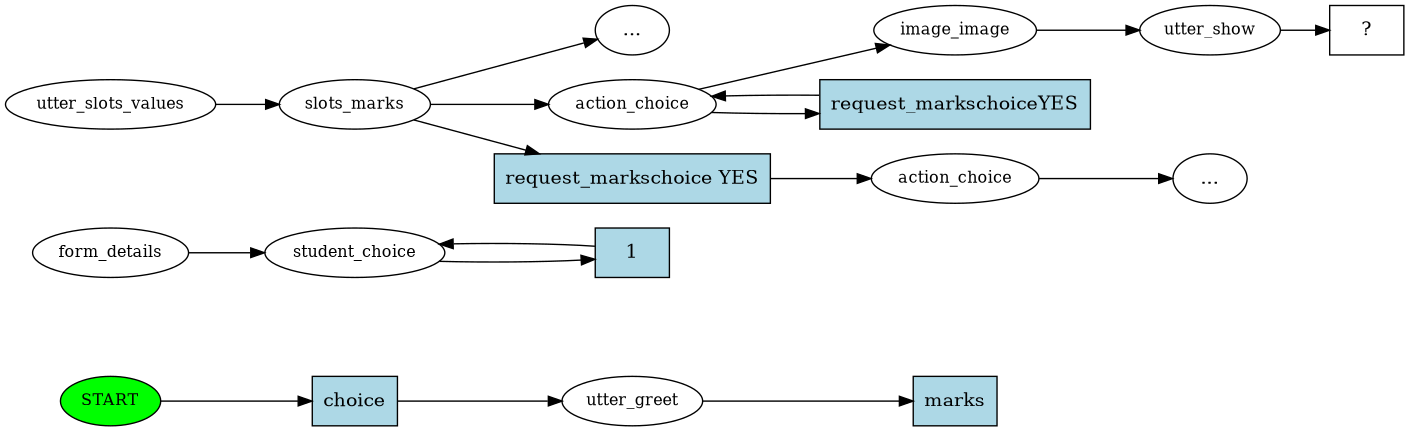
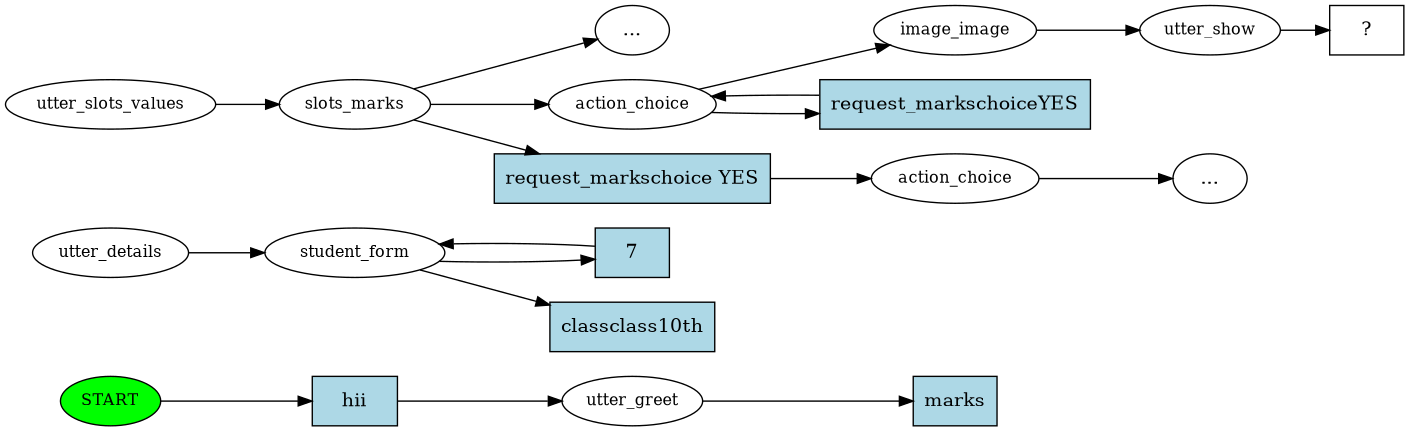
node "form_details": label "form_details" -> "utter_details"
node "student_choice": label "student_choice" -> "student_form"
node "1": label "1" -> "7"
node "classclass10th": added
node "choice": label "choice" -> "hii"
